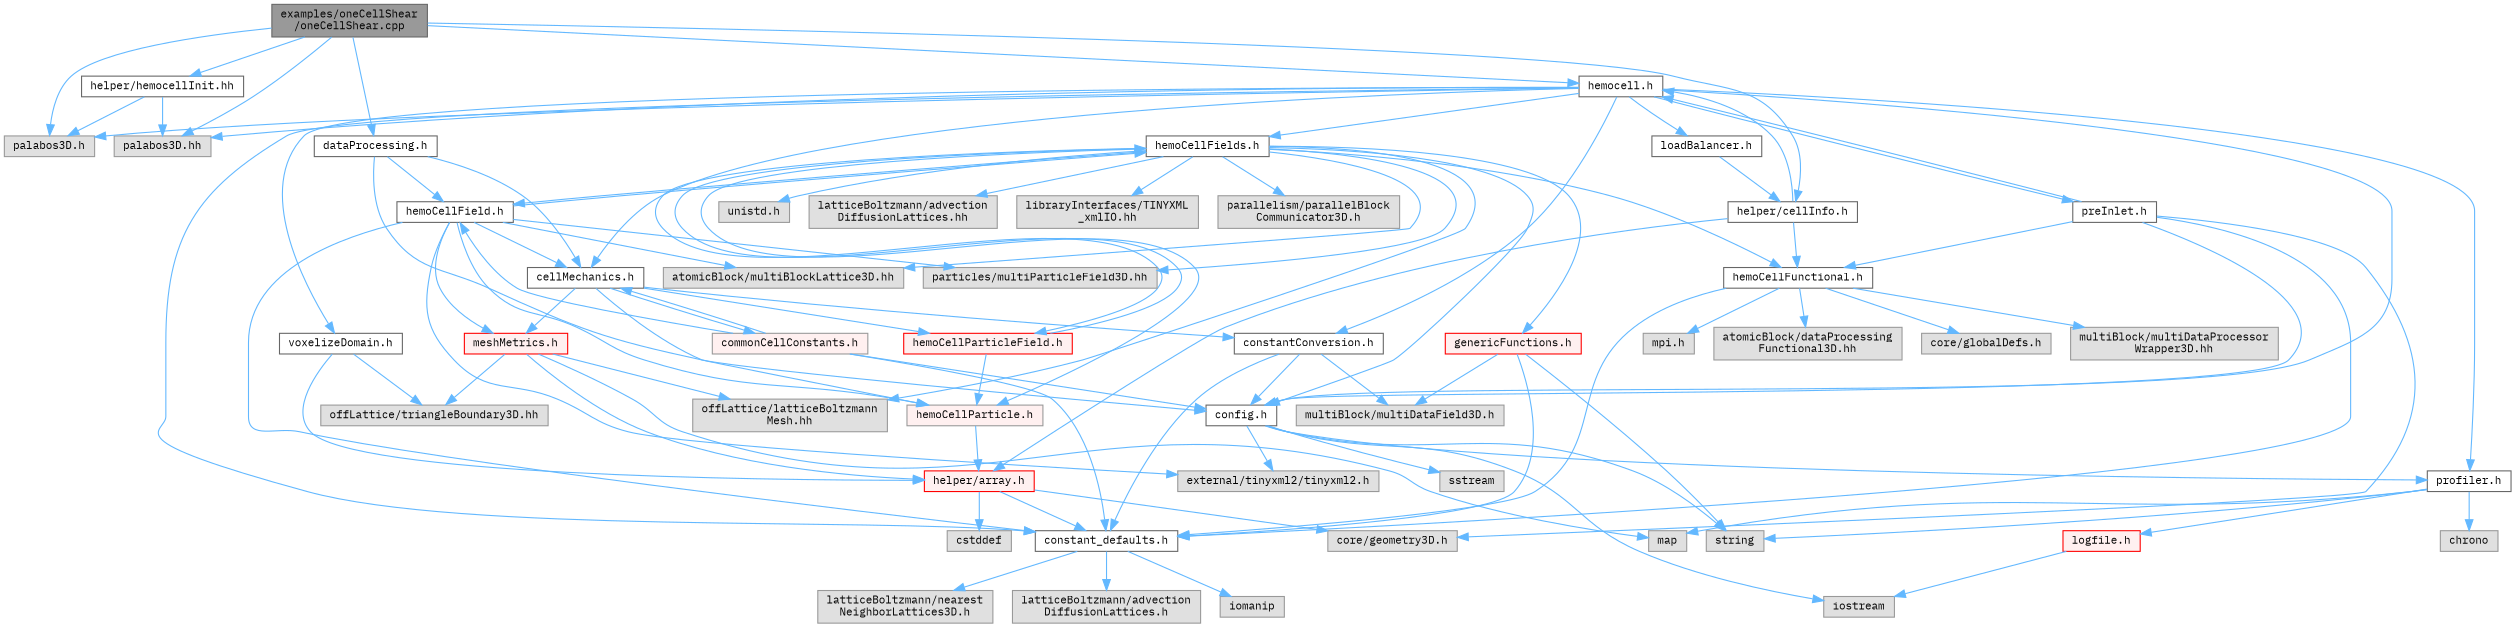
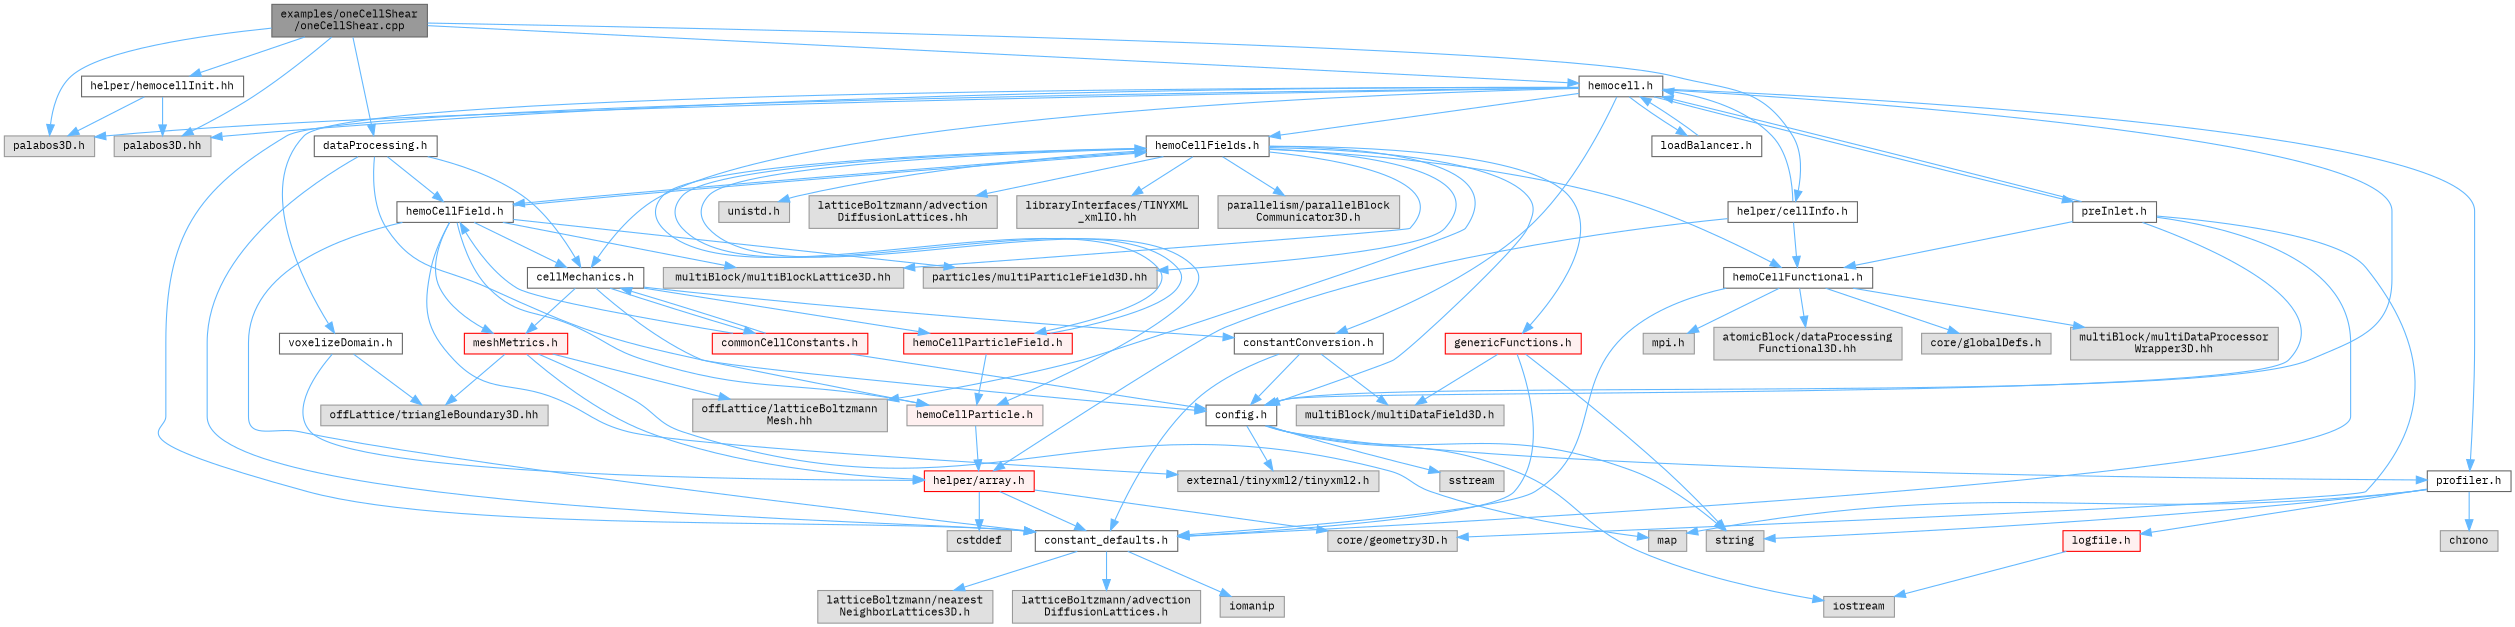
edge "loadBalancer.h" -> "helper/cellInfo.h": now "loadBalancer.h" -> "hemocell.h"
node "atomicBlock/multiBlockLattice3D.hh": label "atomicBlock/multiBlockLattice3D.hh" -> "multiBlock/multiBlockLattice3D.hh"
node "commonCellConstants.h": color grey60 -> red
edge "commonCellConstants.h" -> "constant_defaults.h": now "dataProcessing.h" -> "constant_defaults.h"
